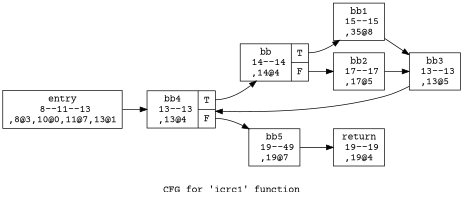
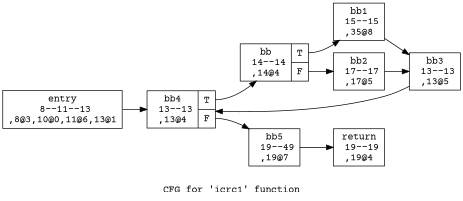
node "entry": text ",8@3,10@0,11@7,13@1" -> ",8@3,10@0,11@6,13@1"
